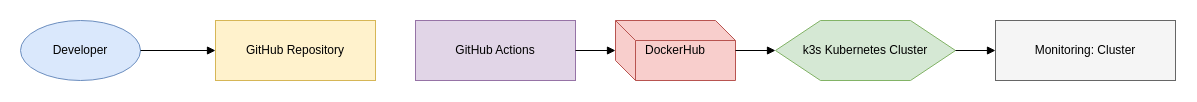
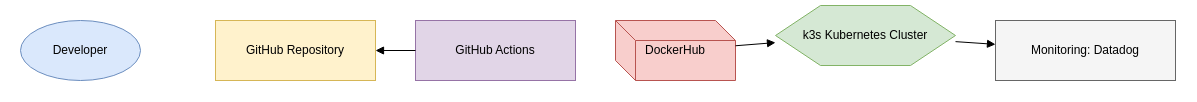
edge "Developer" -> "GitHub Repository": removed
edge "GitHub Actions" -> "DockerHub": now "GitHub Actions" -> "GitHub Repository"
node "k3s Kubernetes Cluster": moved (866, 51) -> (866, 36)
node "Monitoring: Cluster": label "Monitoring: Cluster" -> "Monitoring: Datadog"
